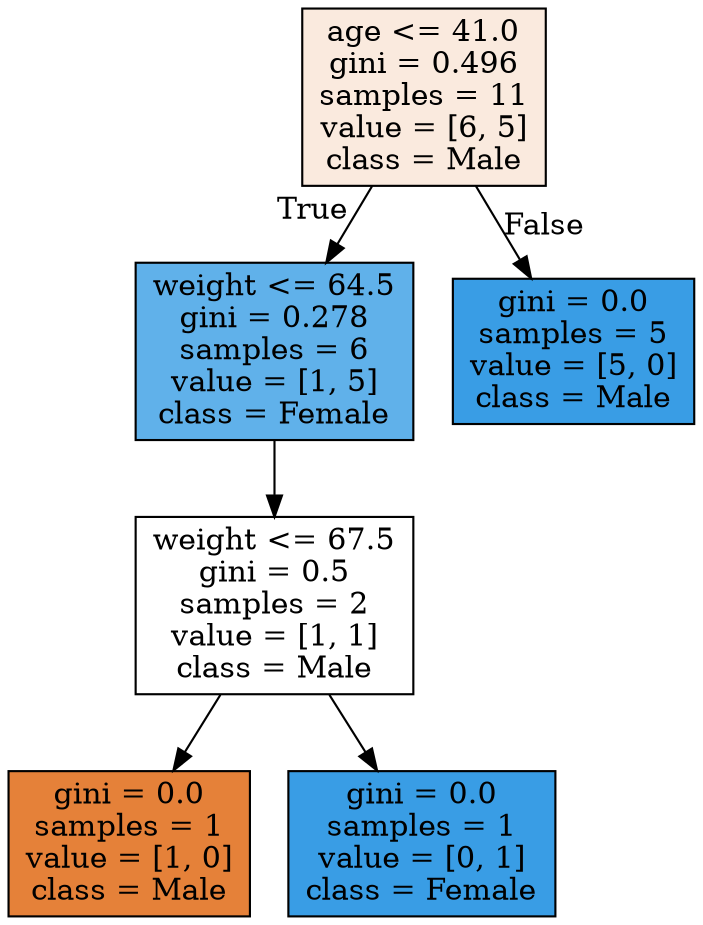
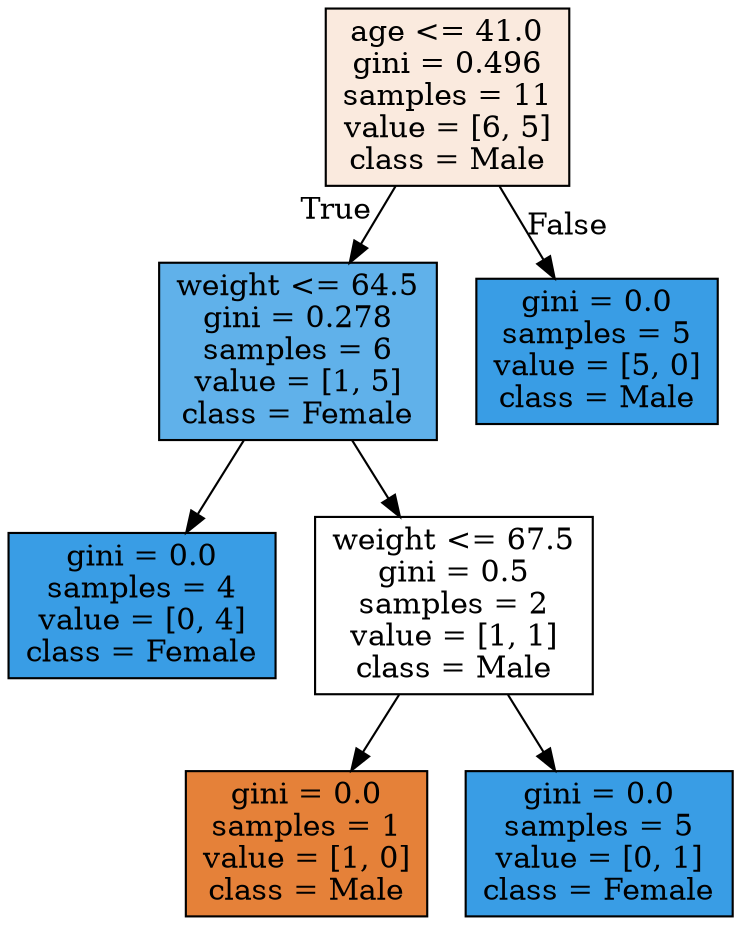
node "gini = 0.0 samples = 4 value = [0, 4] class = Female": added
node "gini = 0.0 samples = 1 value = [0, 1] class = Female": label "gini = 0.0 samples = 1 value = [0, 1] class = Female" -> "gini = 0.0 samples = 5 value = [0, 1] class = Female"
